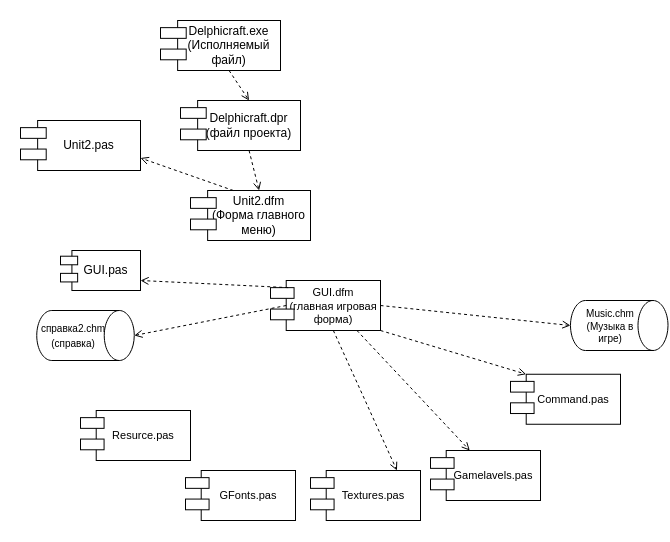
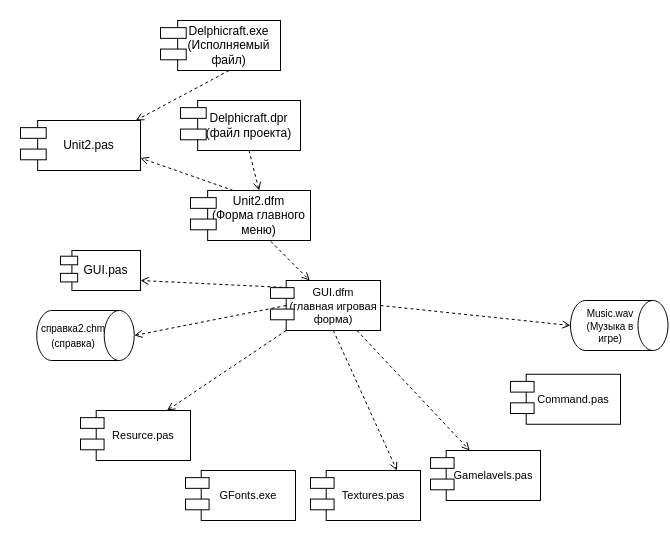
edge "Delphicraft.exe (Исполняемый файл)" -> "Delphicraft.dpr (файл проекта)": now "Delphicraft.exe (Исполняемый файл)" -> "Unit2.pas"
edge "Unit2.dfm (Форма главного меню)" -> "GUI.dfm (главная игровая форма)": added
node "Music.chm (Музыка в игре)": label "Music.chm (Музыка в игре)" -> "Music.wav (Музыка в игре)"
edge "GUI.dfm (главная игровая форма)" -> "Command.pas": removed
edge "GUI.dfm (главная игровая форма)" -> "Resurce.pas": added
node "GFonts.pas": label "GFonts.pas" -> "GFonts.exe"
